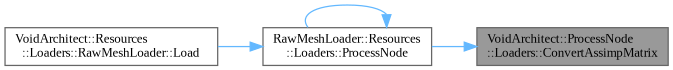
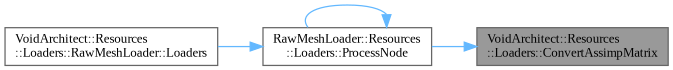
node "VoidArchitect::Resources ::Loaders::RawMeshLoader::Load": label "VoidArchitect::Resources ::Loaders::RawMeshLoader::Load" -> "VoidArchitect::Resources ::Loaders::RawMeshLoader::Loaders"
node "VoidArchitect::ProcessNode ::Loaders::ConvertAssimpMatrix": label "VoidArchitect::ProcessNode ::Loaders::ConvertAssimpMatrix" -> "VoidArchitect::Resources ::Loaders::ConvertAssimpMatrix"
